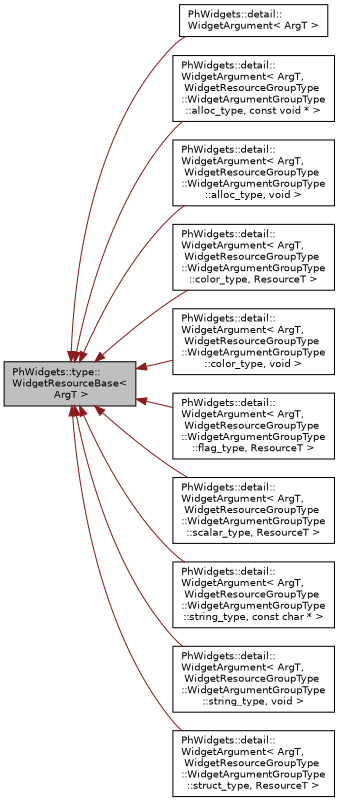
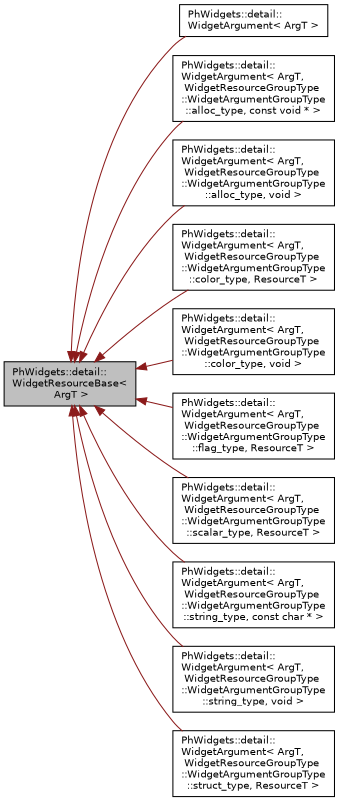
node "PhWidgets::type:: WidgetResourceBase< ArgT >": label "PhWidgets::type:: WidgetResourceBase< ArgT >" -> "PhWidgets::detail:: WidgetResourceBase< ArgT >"
